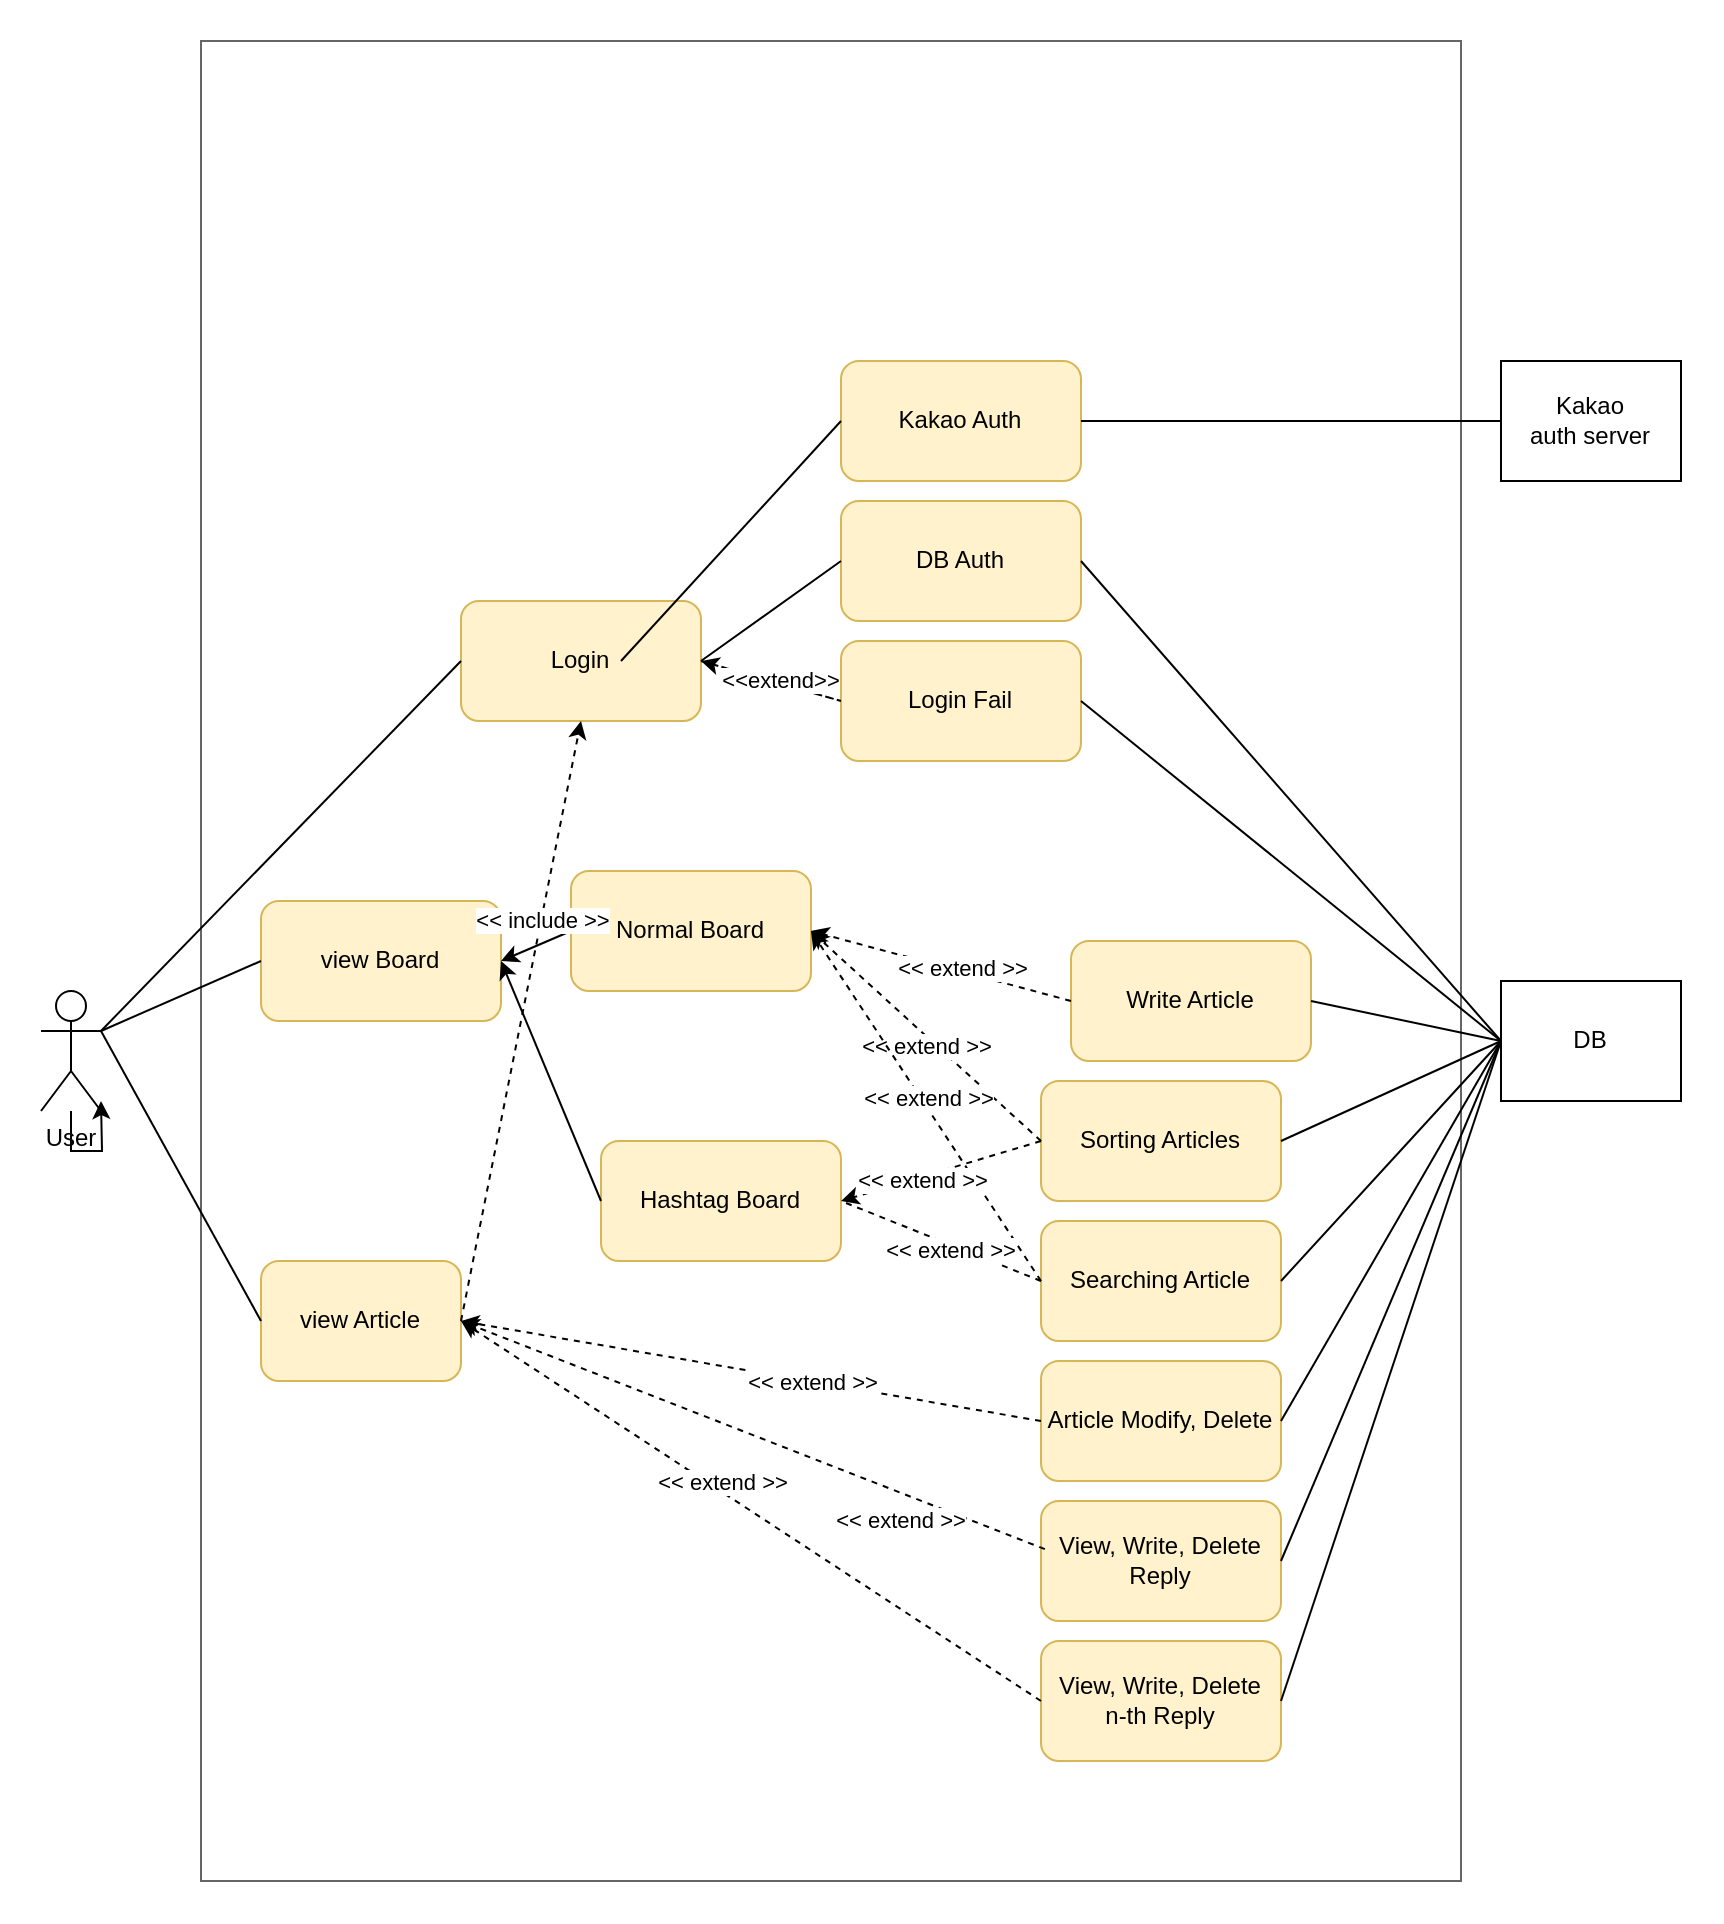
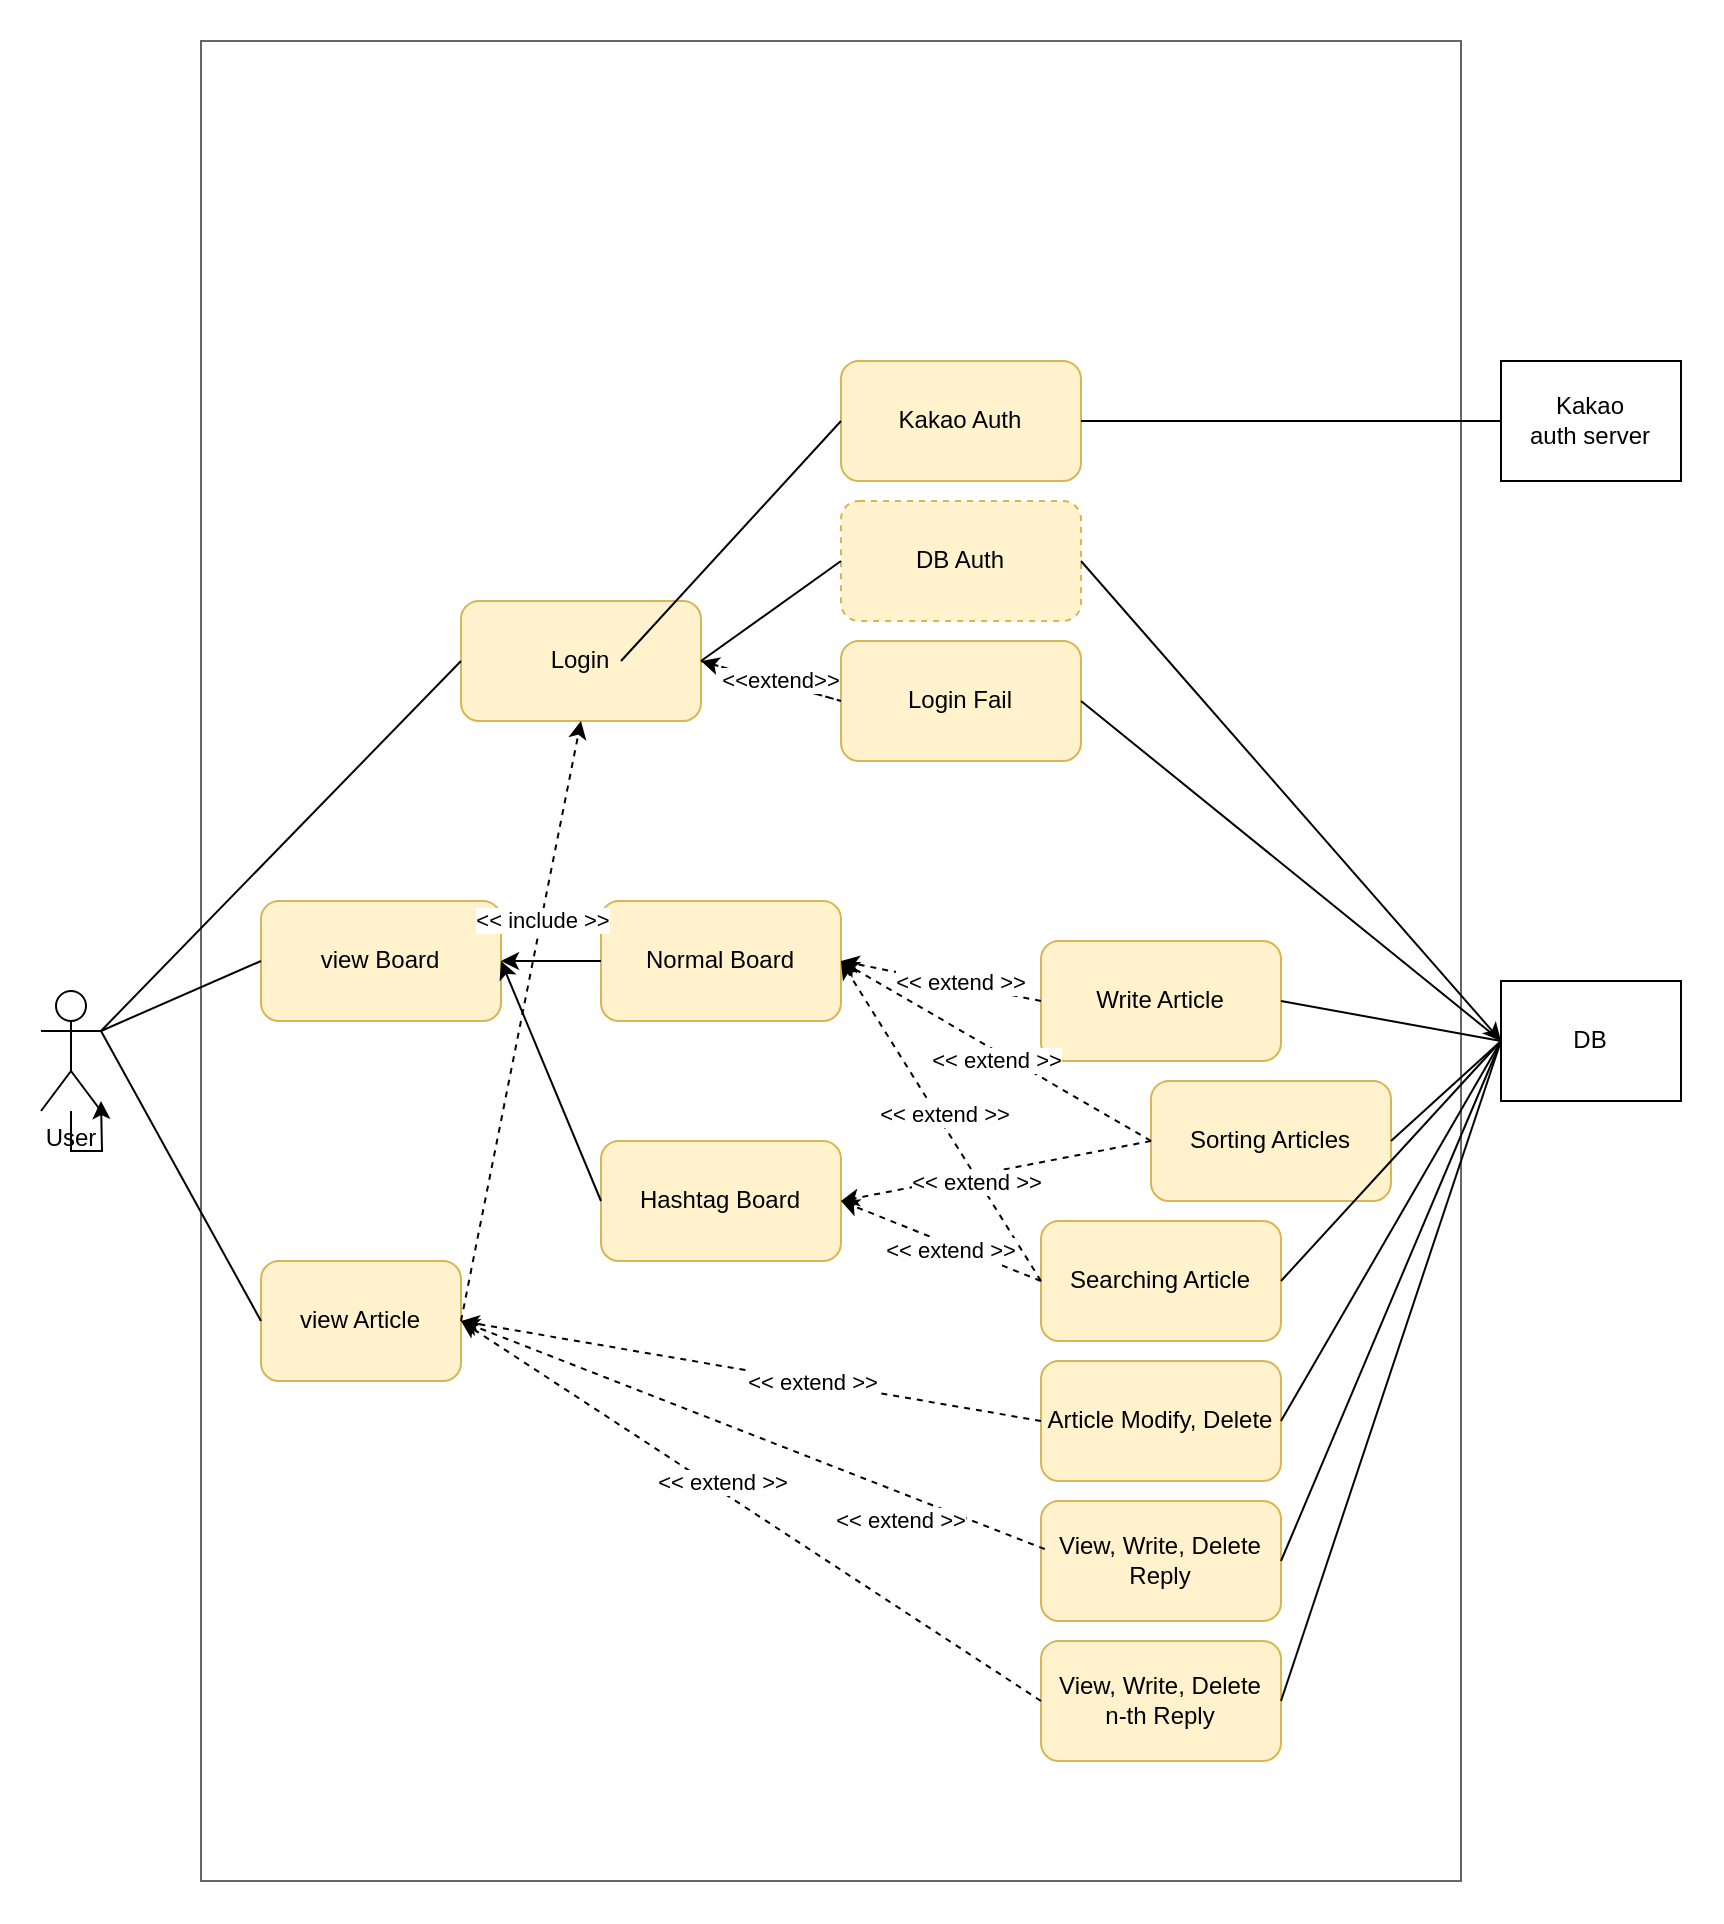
node "DB Auth": style solid -> dashed
node "Normal Board": moved (691, 931) -> (721, 961)
node "Write Article": moved (1191, 1001) -> (1161, 1001)
edge "DB Auth" -- "DB": arrowhead none -> classic
node "Sorting Articles": moved (1161, 1141) -> (1271, 1141)
edge "Hashtag Board" -- "Searching Article": arrowhead none -> classic
